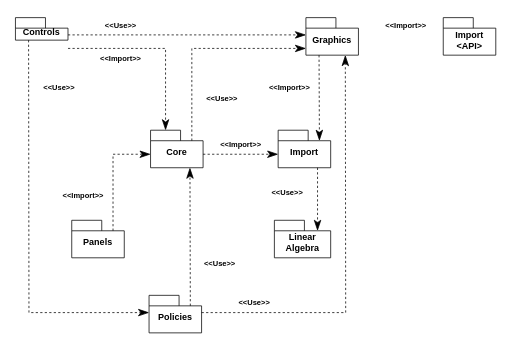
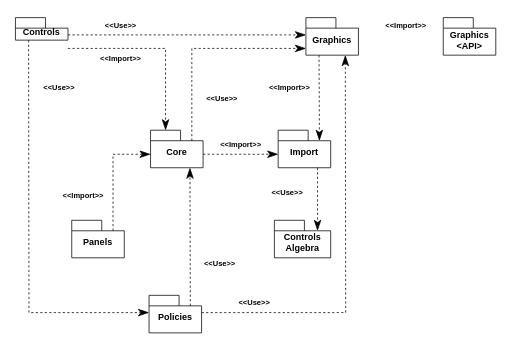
node "Import <API>": label "Import <API>" -> "Graphics <API>"
node "Linear Algebra": label "Linear Algebra" -> "Controls Algebra"
